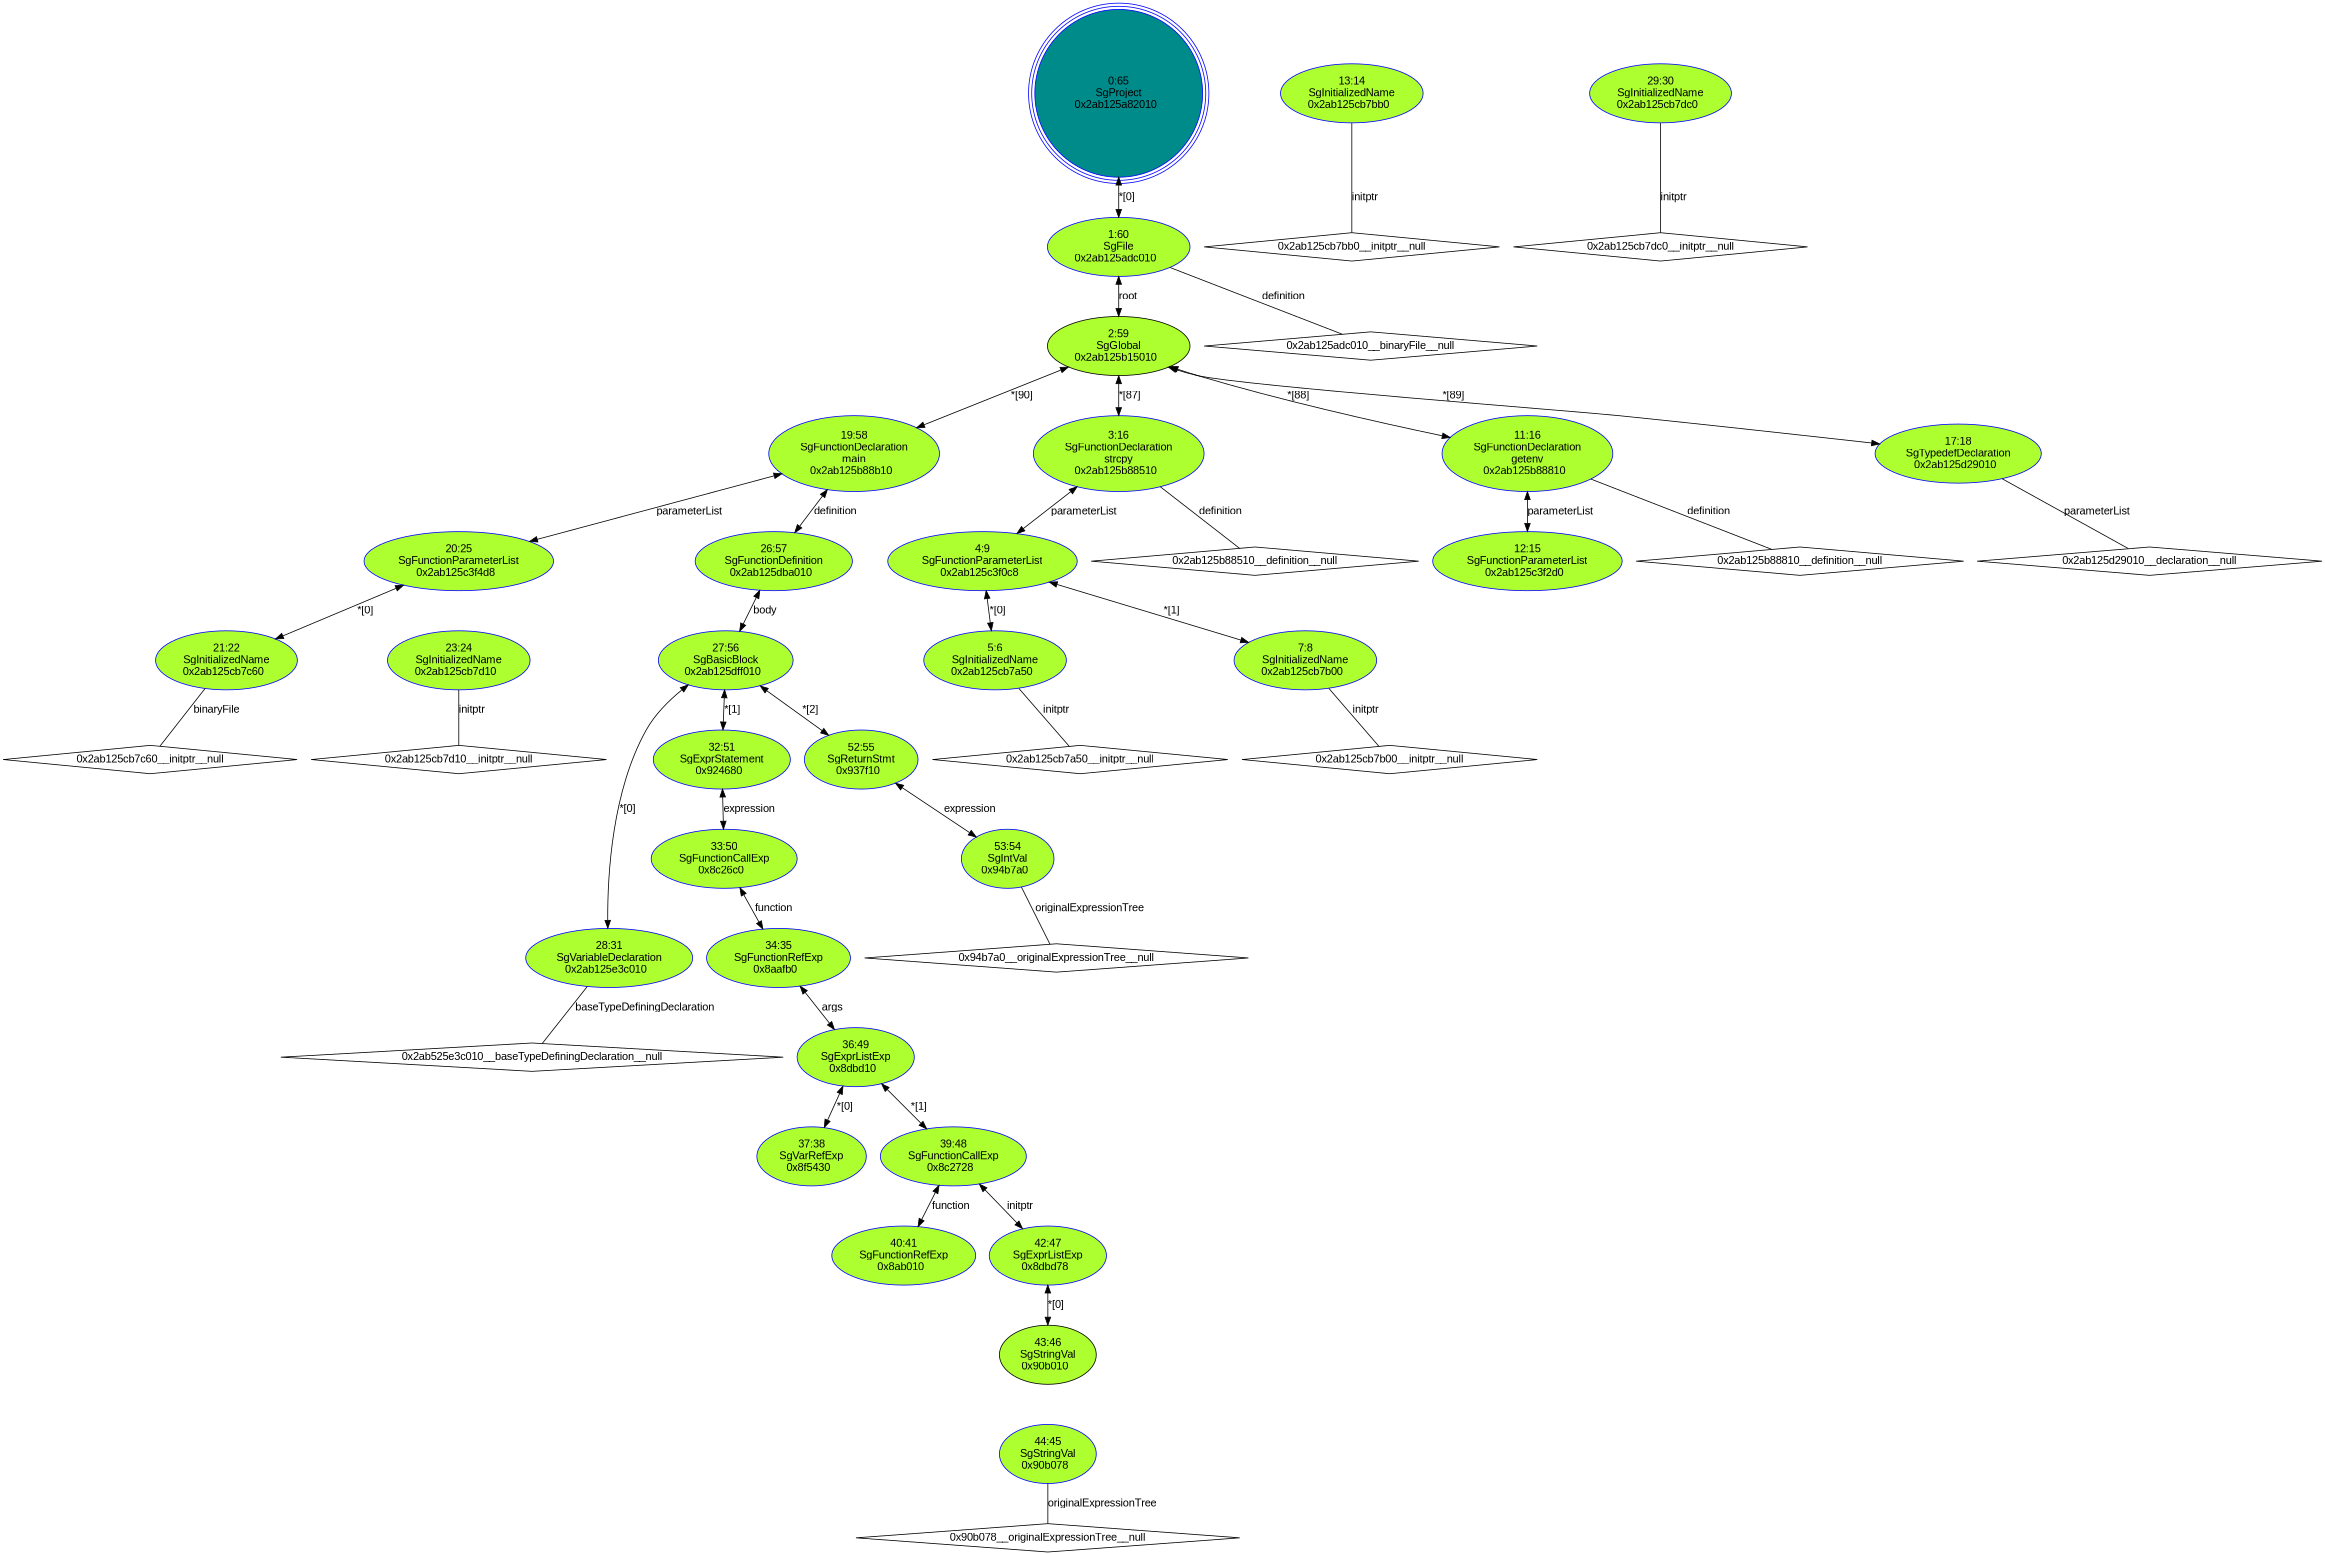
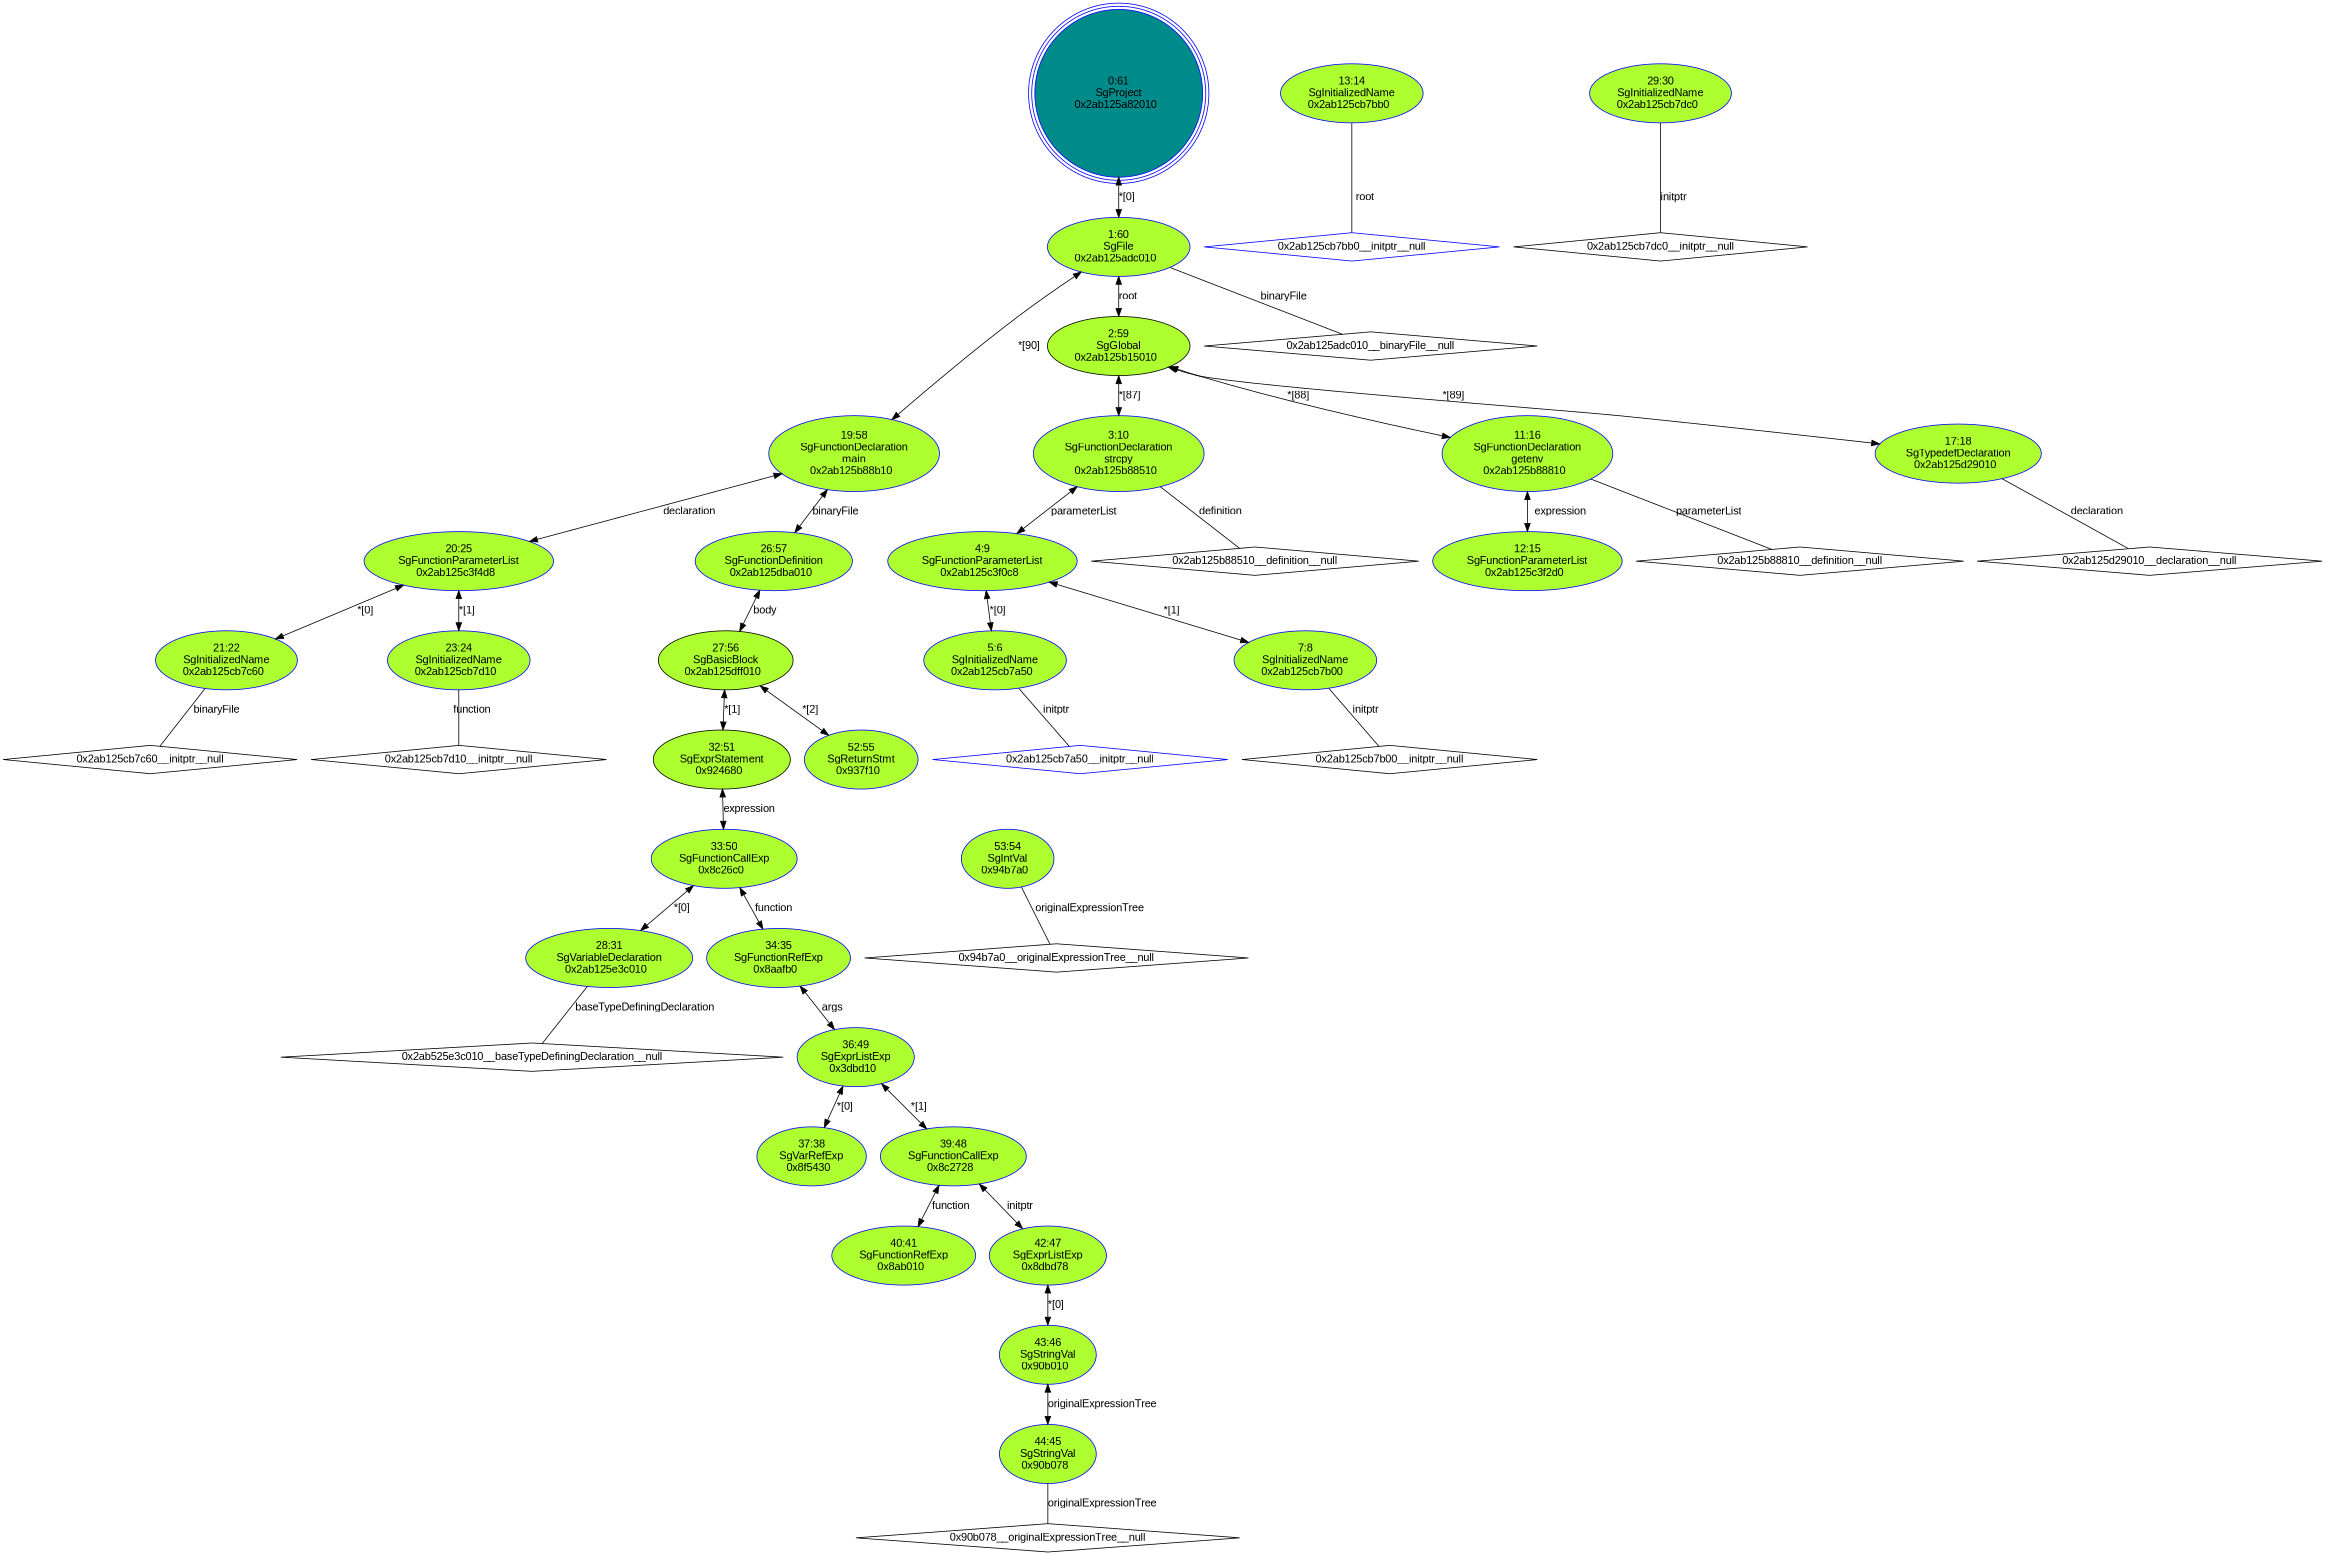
node "0:65 SgProject 0x2ab125a82010": label "0:65 SgProject 0x2ab125a82010" -> "0:61 SgProject 0x2ab125a82010"
edge "13:14 SgInitializedName 0x2ab125cb7bb0" -- "0x2ab125cb7bb0__initptr__null": label "initptr" -> "root"
node "0x2ab125cb7bb0__initptr__null": color black -> Blue
edge "1:60 SgFile 0x2ab125adc010" -- "0x2ab125adc010__binaryFile__null": label "definition" -> "binaryFile"
edge "2:59 SgGlobal 0x2ab125b15010" -- "19:58 SgFunctionDeclaration main 0x2ab125b88b10": now "1:60 SgFile 0x2ab125adc010" -- "19:58 SgFunctionDeclaration main 0x2ab125b88b10"
node "3:16 SgFunctionDeclaration strcpy 0x2ab125b88510": label "3:16 SgFunctionDeclaration strcpy 0x2ab125b88510" -> "3:10 SgFunctionDeclaration strcpy 0x2ab125b88510"
edge "19:58 SgFunctionDeclaration main 0x2ab125b88b10" -- "20:25 SgFunctionParameterList 0x2ab125c3f4d8": label "parameterList" -> "declaration"
edge "19:58 SgFunctionDeclaration main 0x2ab125b88b10" -- "26:57 SgFunctionDefinition 0x2ab125dba010": label "definition" -> "binaryFile"
edge "11:16 SgFunctionDeclaration getenv 0x2ab125b88810" -- "12:15 SgFunctionParameterList 0x2ab125c3f2d0": label "parameterList" -> "expression"
edge "11:16 SgFunctionDeclaration getenv 0x2ab125b88810" -- "0x2ab125b88810__definition__null": label "definition" -> "parameterList"
edge "17:18 SgTypedefDeclaration 0x2ab125d29010" -- "0x2ab125d29010__declaration__null": label "parameterList" -> "declaration"
edge "20:25 SgFunctionParameterList 0x2ab125c3f4d8" -- "23:24 SgInitializedName 0x2ab125cb7d10": added, label "*[1]"
node "27:56 SgBasicBlock 0x2ab125dff010": color Blue -> black
edge "23:24 SgInitializedName 0x2ab125cb7d10" -- "0x2ab125cb7d10__initptr__null": label "initptr" -> "function"
node "32:51 SgExprStatement 0x924680": color Blue -> black
node "0x2ab125cb7a50__initptr__null": color black -> Blue
edge "27:56 SgBasicBlock 0x2ab125dff010" -- "28:31 SgVariableDeclaration 0x2ab125e3c010": now "33:50 SgFunctionCallExp 0x8c26c0" -- "28:31 SgVariableDeclaration 0x2ab125e3c010"
edge "52:55 SgReturnStmt 0x937f10" -- "53:54 SgIntVal 0x94b7a0": removed, label "expression"
node "36:49 SgExprListExp 0x8dbd10": label "36:49 SgExprListExp 0x8dbd10" -> "36:49 SgExprListExp 0x3dbd10"
node "43:46 SgStringVal 0x90b010": color black -> Blue
edge "43:46 SgStringVal 0x90b010" -- "44:45 SgStringVal 0x90b078": added, label "originalExpressionTree"
